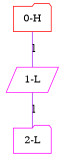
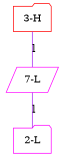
node "0-H": label "0-H" -> "3-H"
node "1-L": label "1-L" -> "7-L"
